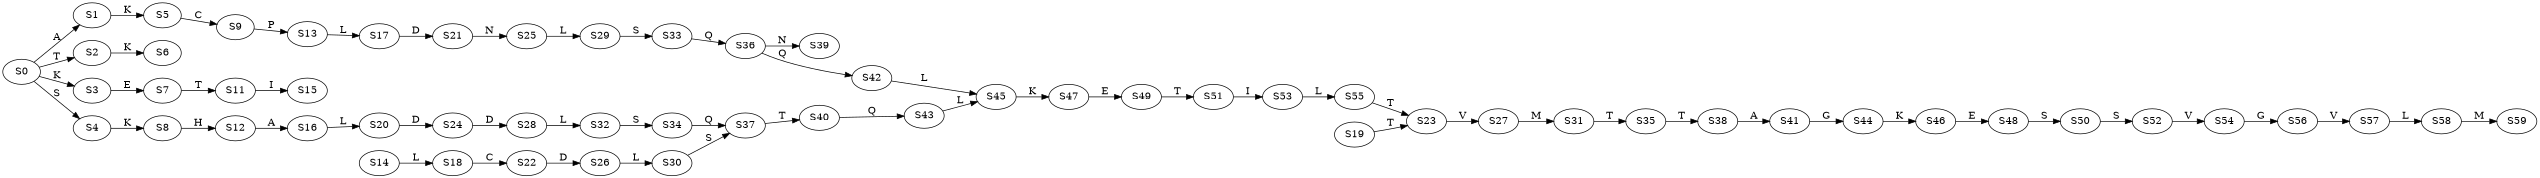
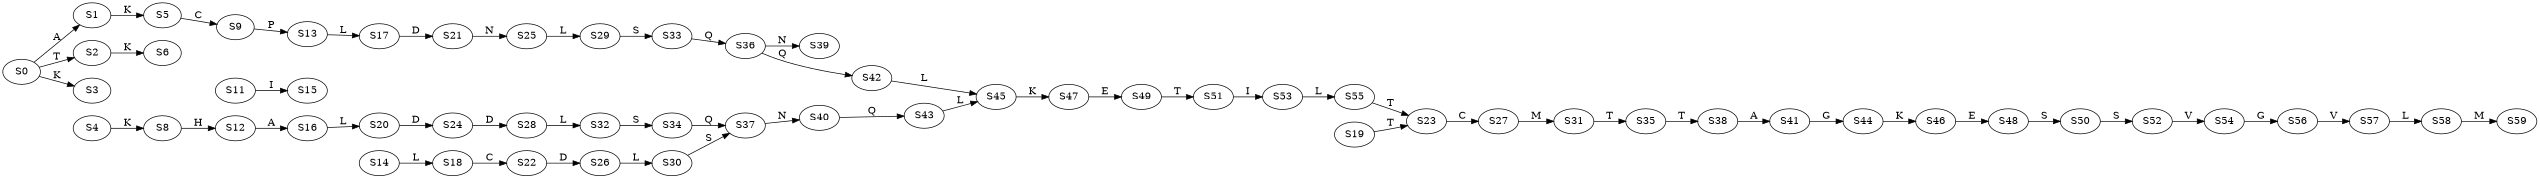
node "S7": removed
edge "S0" -> "S4": removed, label "S"
edge "S37" -> "S40": label "T" -> "N"
edge "S23" -> "S27": label "V" -> "C"
